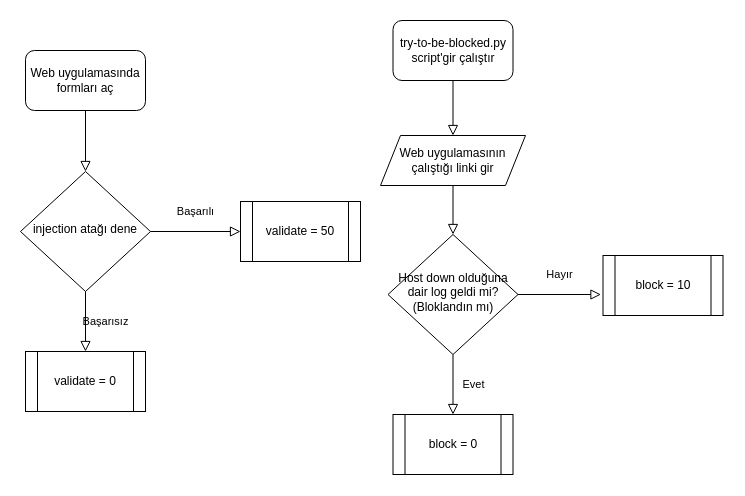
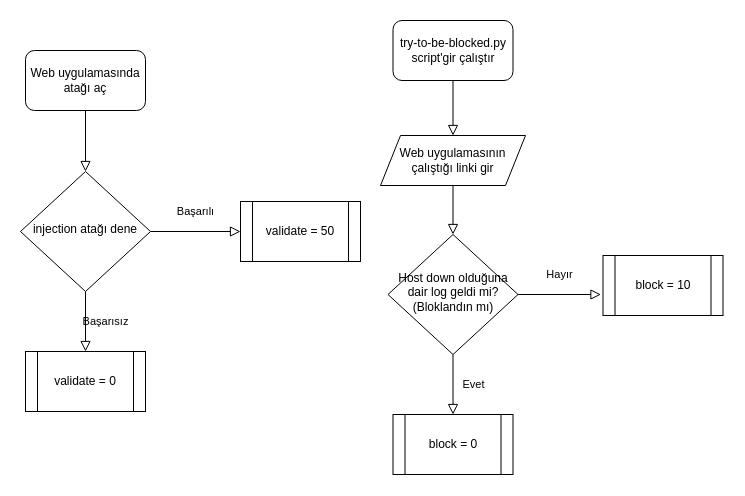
node "Web uygulamasında formları aç": label "Web uygulamasında formları aç" -> "Web uygulamasında atağı aç"
